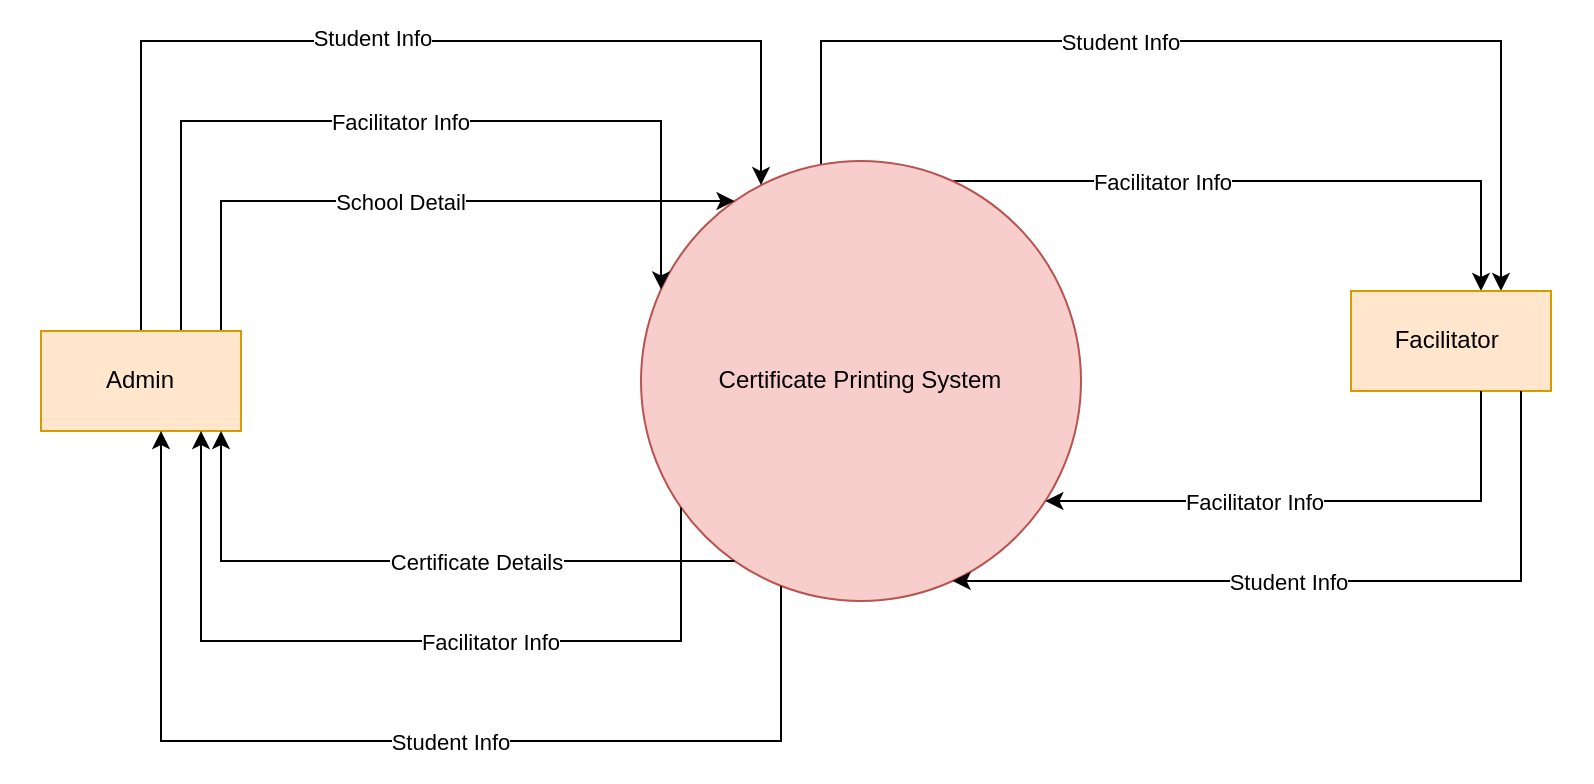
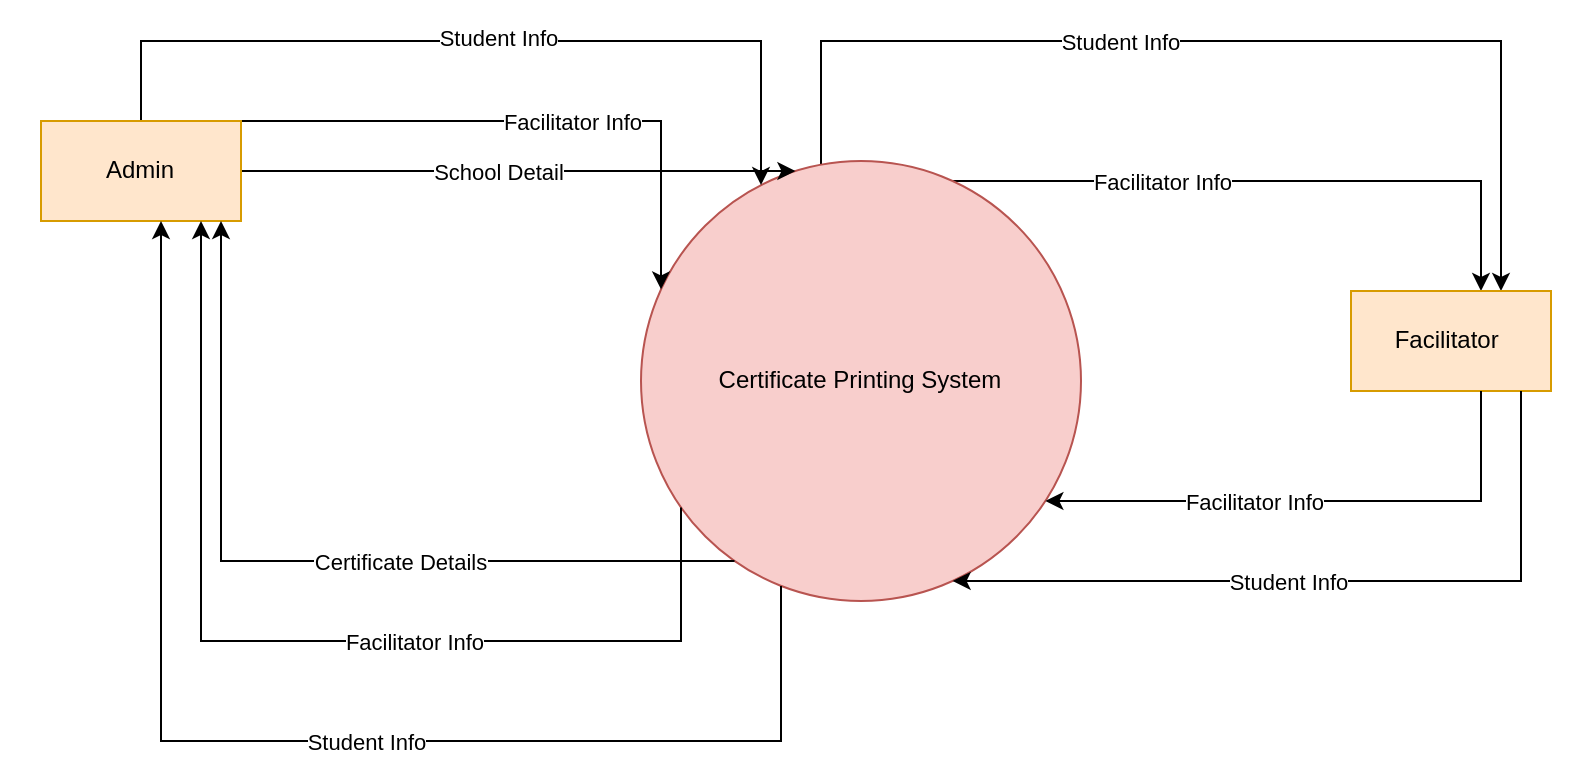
node "Admin": moved (141, 381) -> (141, 171)
